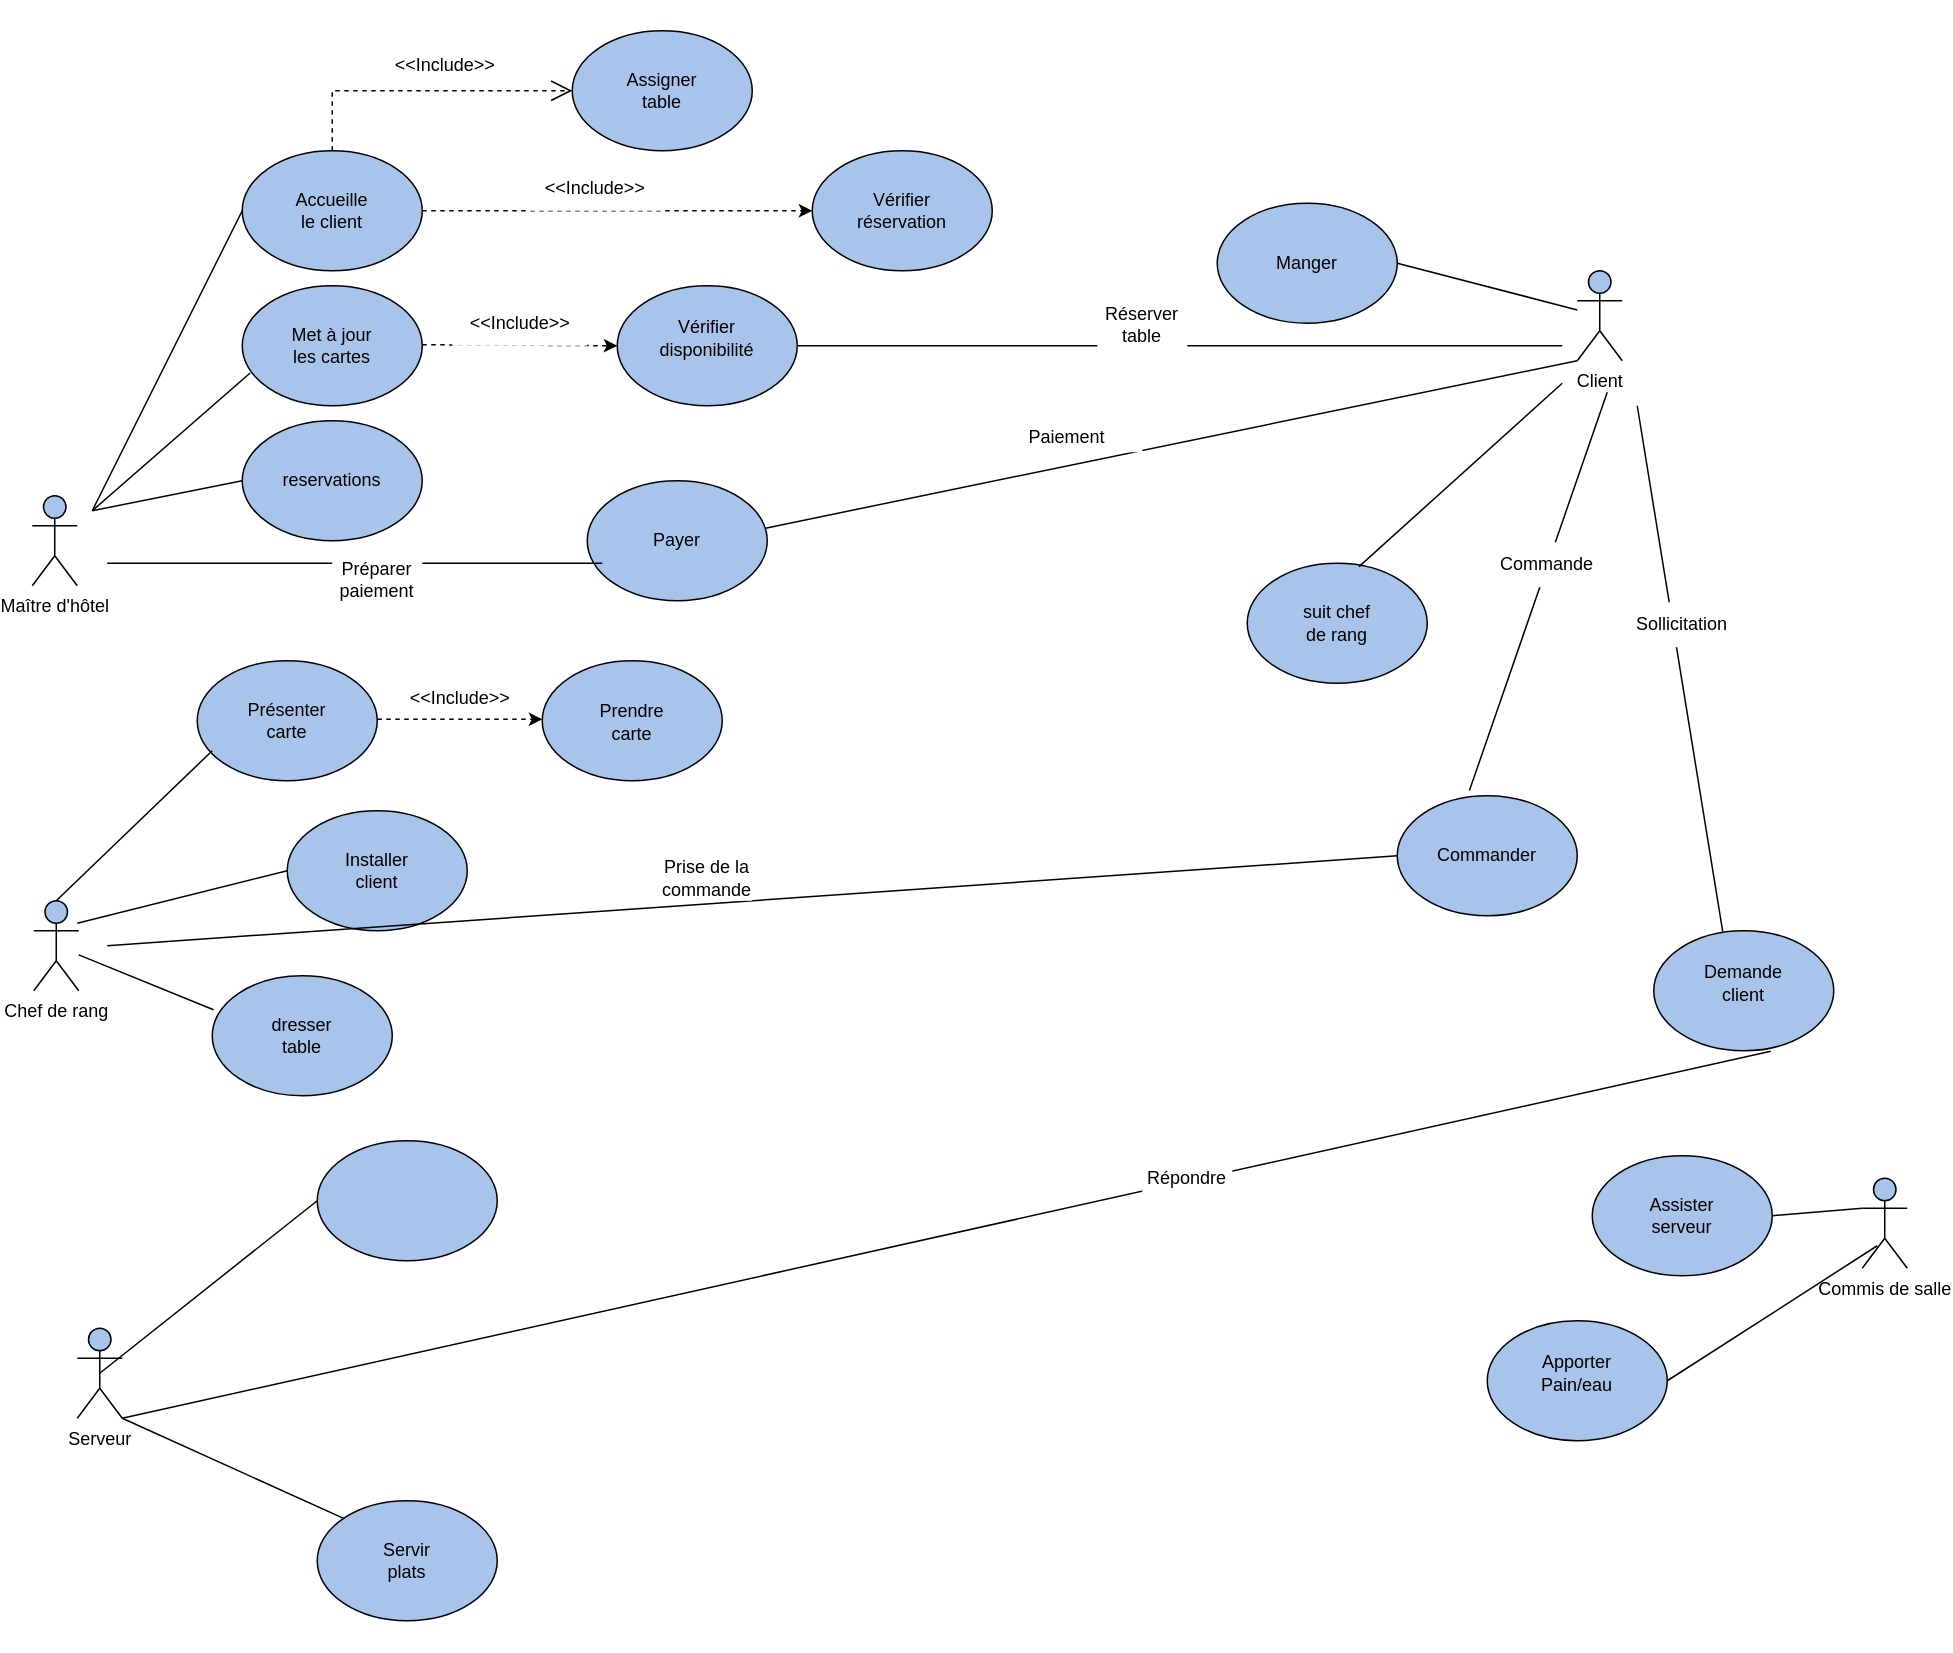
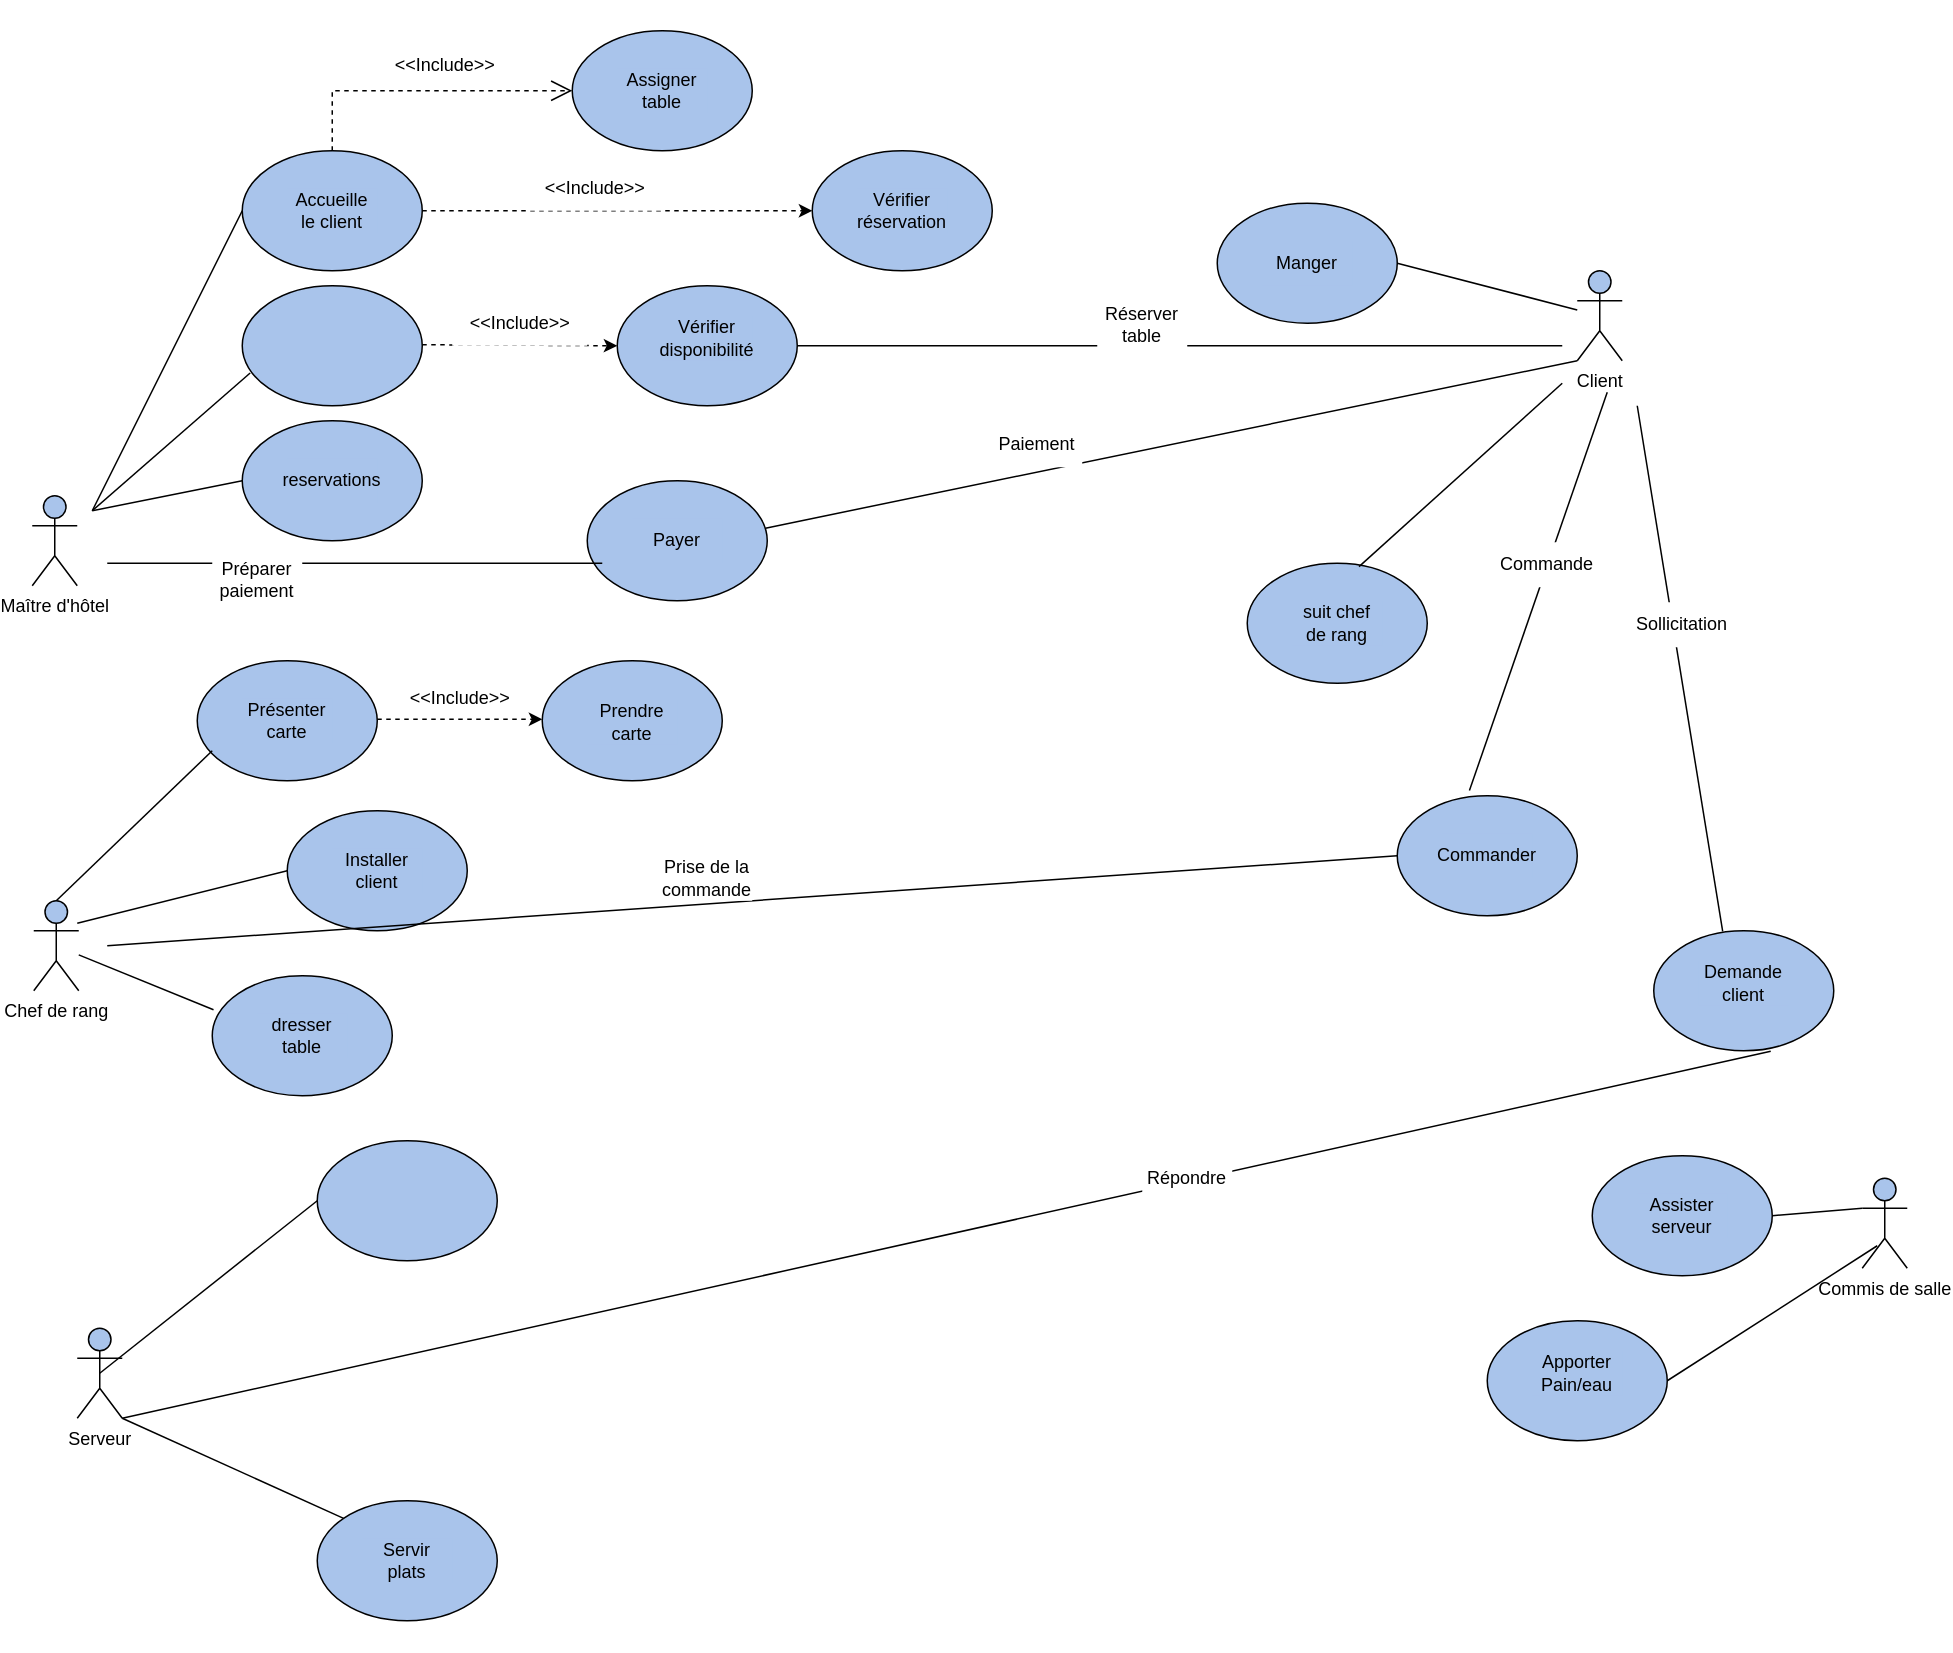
node "Met à jour les cartes": removed
node "Paiement": size 150x30 -> 90x45
node "Préparer paiement": moved (377, 580) -> (257, 580)
